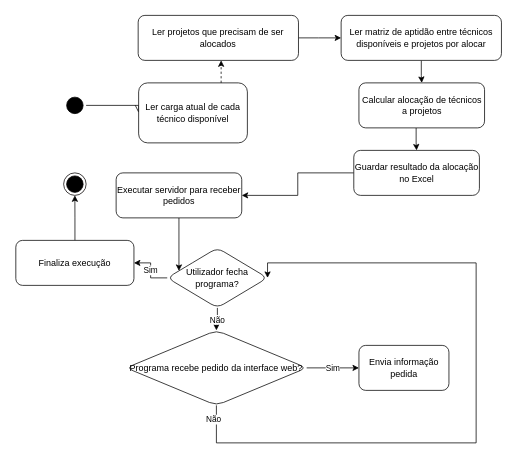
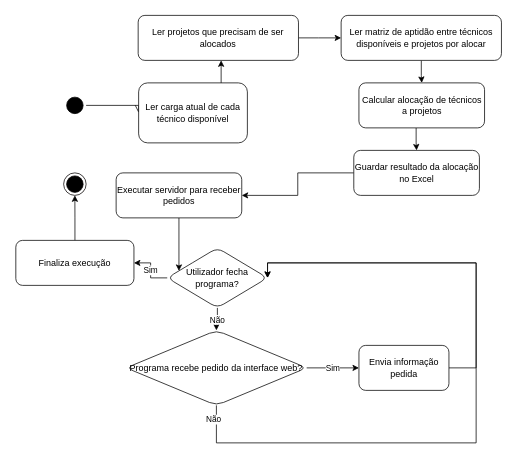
edge "Ler carga atual de cada técnico disponível" -> "Ler projetos que precisam de ser alocados": style dashed -> solid
edge "Envia informação pedida" -> "Utilizador fecha programa?": added
